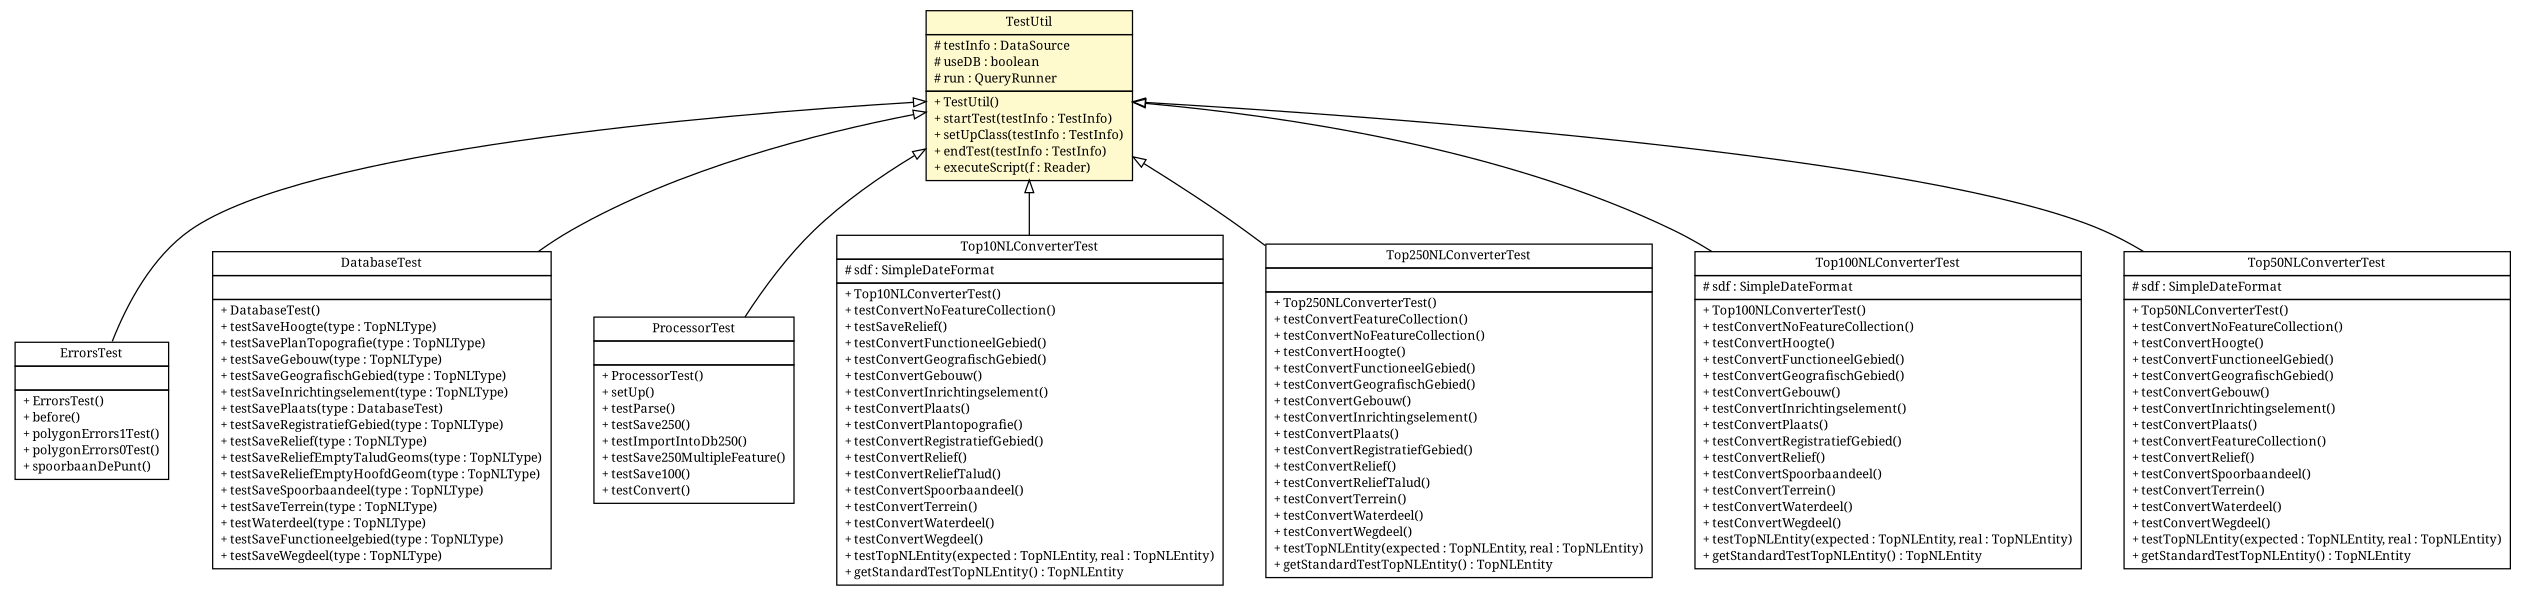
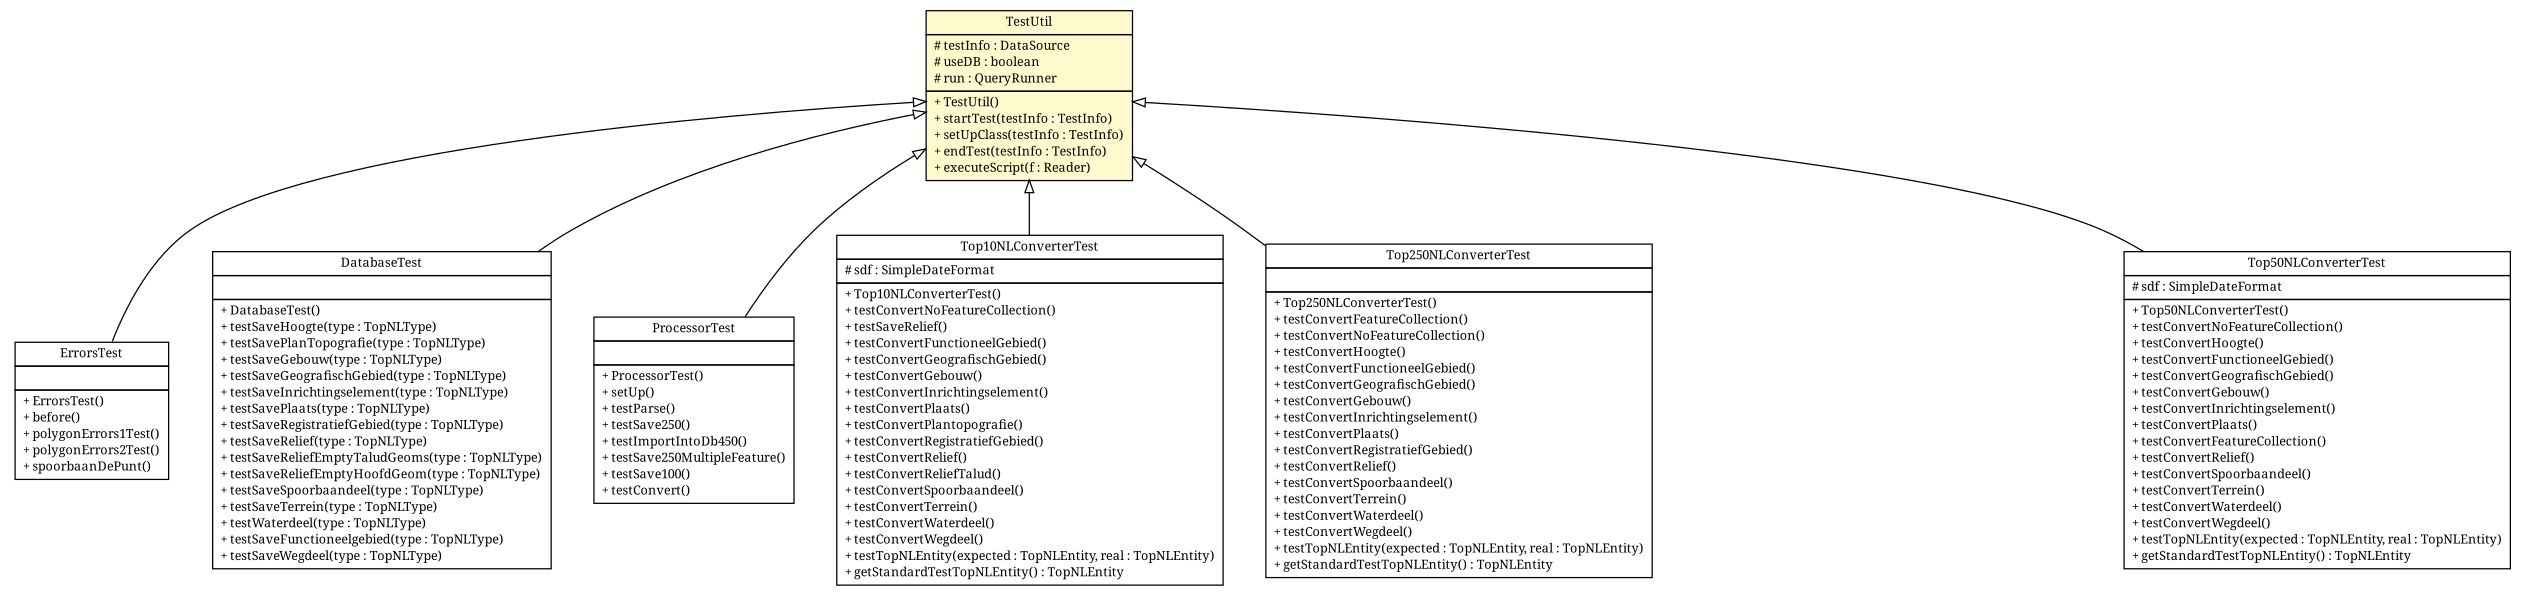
node "DatabaseTest": text "+ testSavePlaats(type : DatabaseTest)" -> "+ testSavePlaats(type : TopNLType)"
node "Top100NLConverterTest": removed
node "ProcessorTest": text "+ testImportIntoDb250()" -> "+ testImportIntoDb450()"
node "ErrorsTest": text "+ polygonErrors0Test()" -> "+ polygonErrors2Test()"
node "Top250NLConverterTest": text "+ testConvertReliefTalud()" -> "+ testConvertSpoorbaandeel()"
